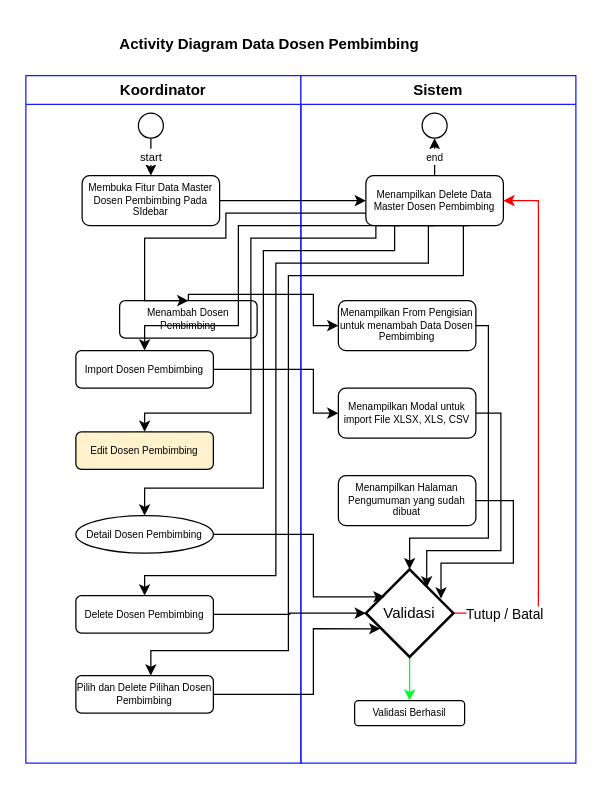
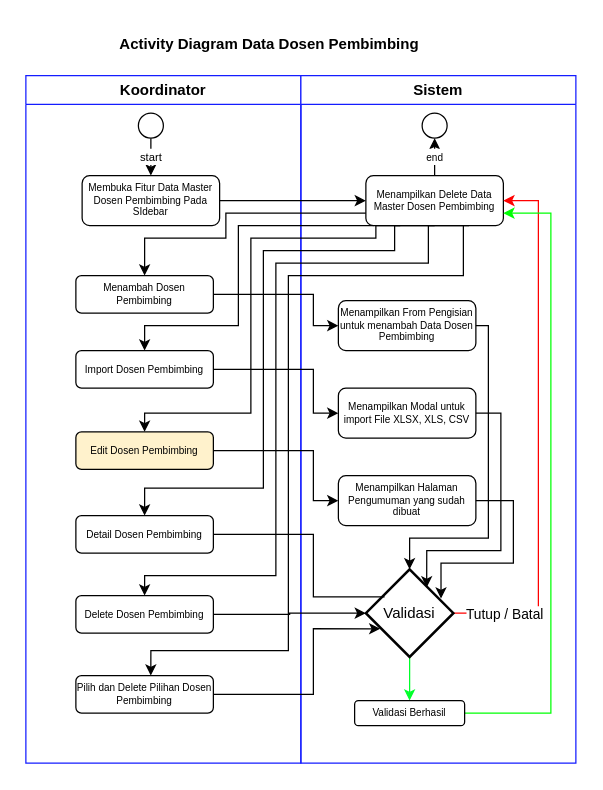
node "Menambah Dosen Pembimbing": moved (188, 319) -> (144, 294)
edge "Edit Dosen Pembimbing" -> "Menampilkan Halaman Pengumuman yang sudah dibuat": added
edge "Validasi Berhasil" -> "Menampilkan Delete Data Master Dosen Pembimbing": added
node "Detail Dosen Pembimbing": shape ellipse -> rounded rectangle
edge "Detail Dosen Pembimbing" -> "Validasi": arrowhead classic -> none
